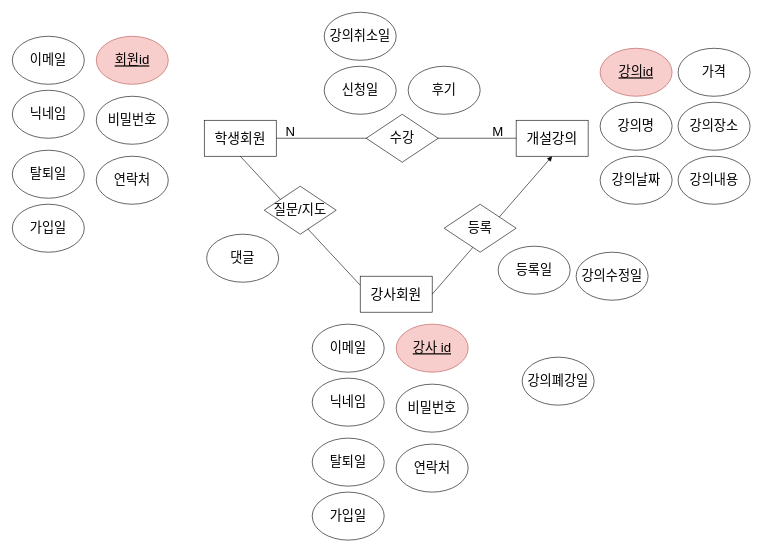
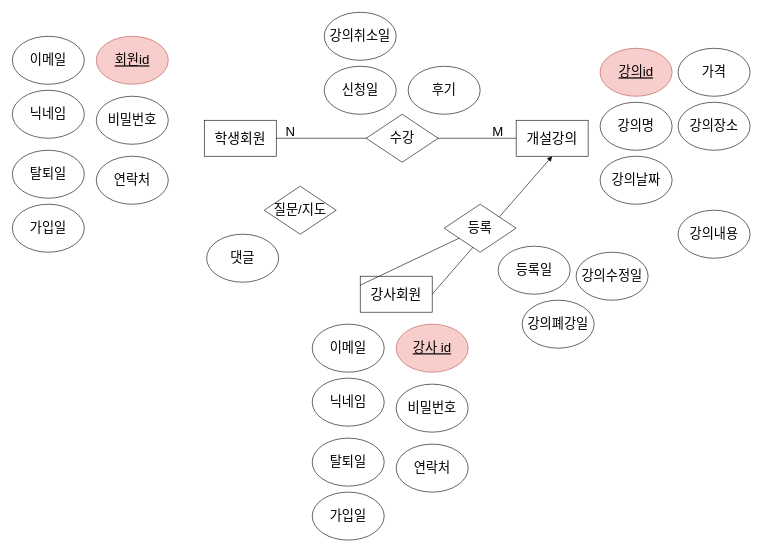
node "강의내용": moved (714, 180) -> (714, 234)
edge "학생회원" -- "강사회원": now "등록" -- "강사회원"
node "강의폐강일": moved (558, 381) -> (558, 324)
